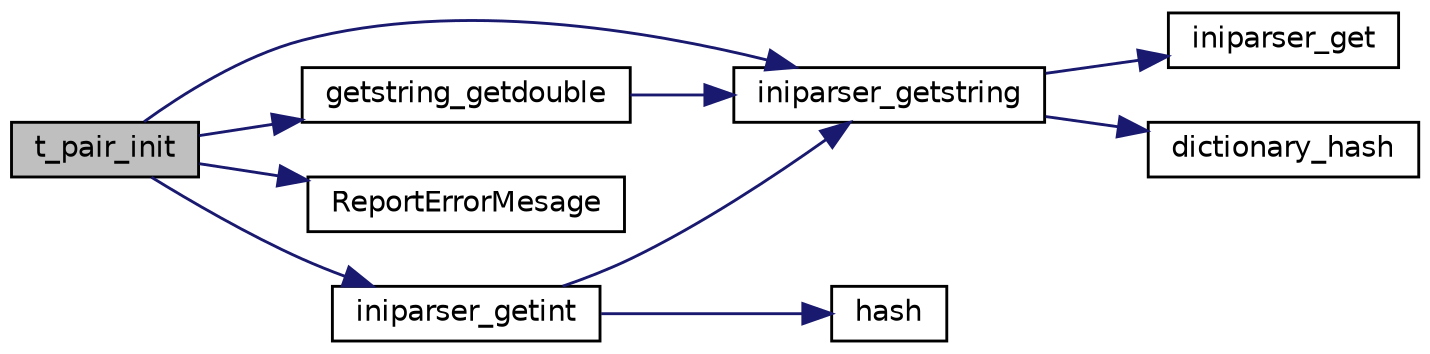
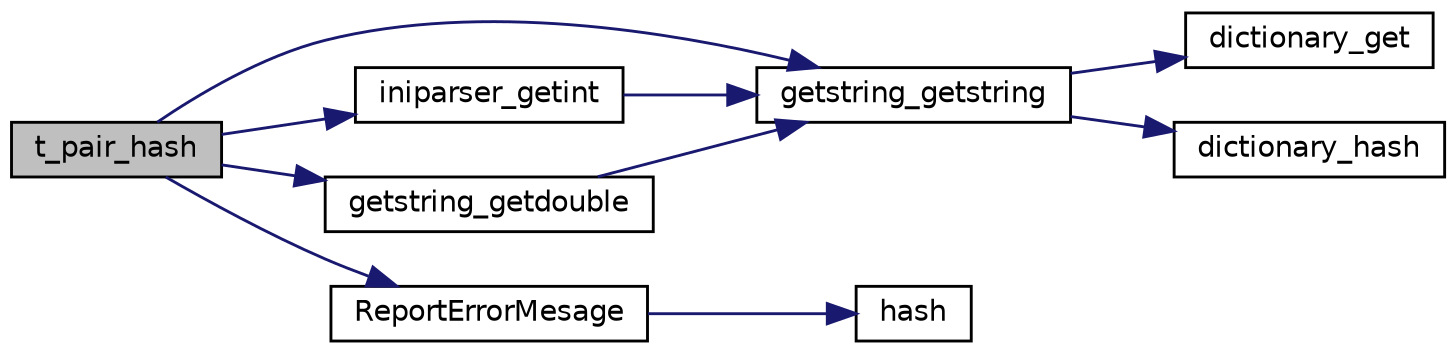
node "iniparser_get": label "iniparser_get" -> "dictionary_get"
node "iniparser_getstring": label "iniparser_getstring" -> "getstring_getstring"
node "t_pair_init": label "t_pair_init" -> "t_pair_hash"
edge "iniparser_getint" -> "hash": now "ReportErrorMesage" -> "hash"
